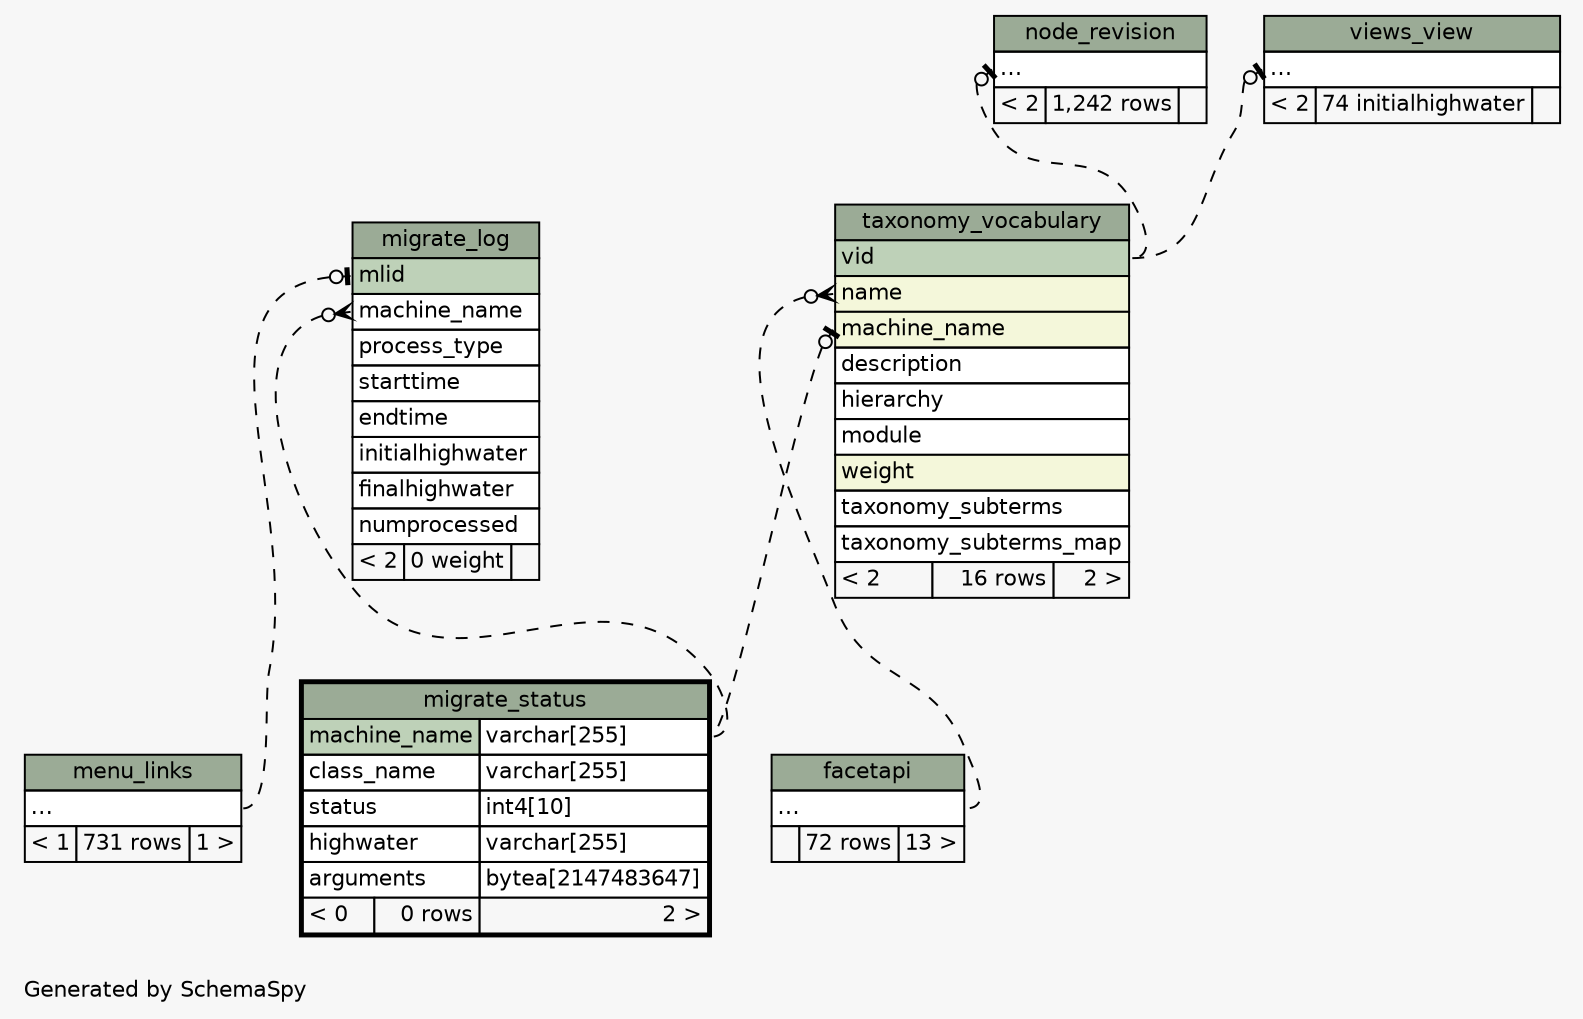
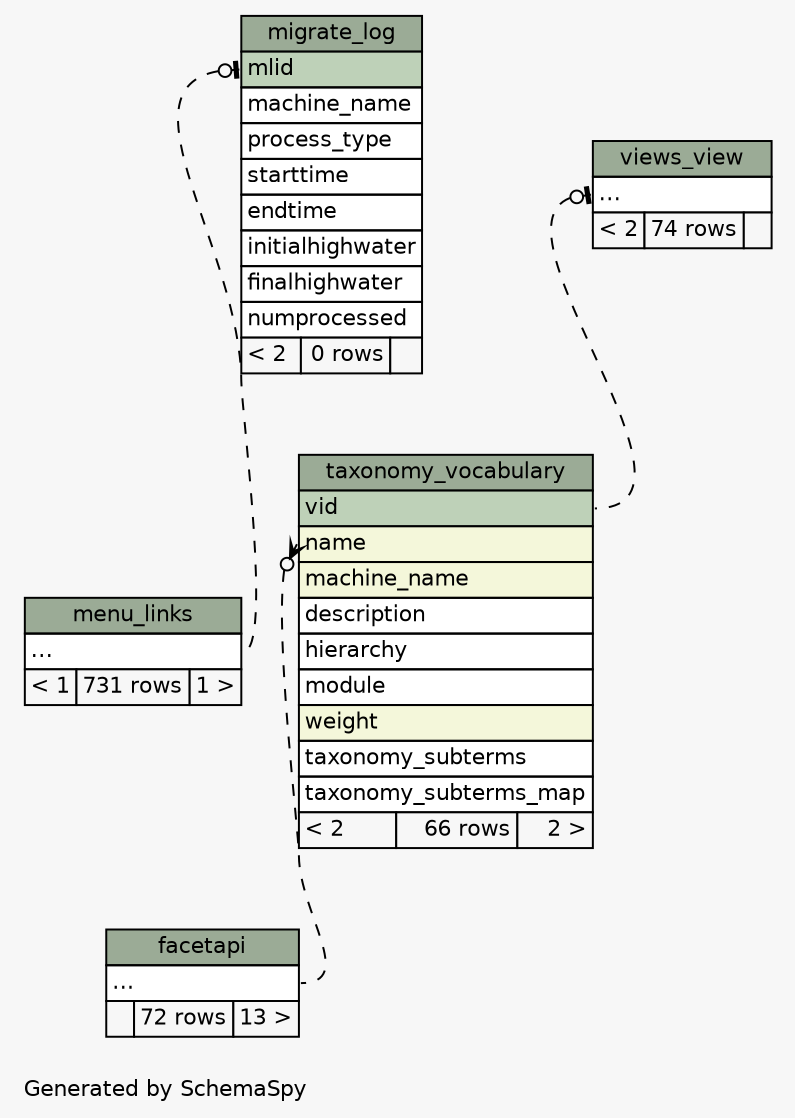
node "node_revision": removed
node "views_view": text "74 initialhighwater" -> "74 rows"
node "migrate_log": text "0 weight" -> "0 rows"
node "taxonomy_vocabulary": text "16 rows" -> "66 rows"
node "migrate_status": removed
